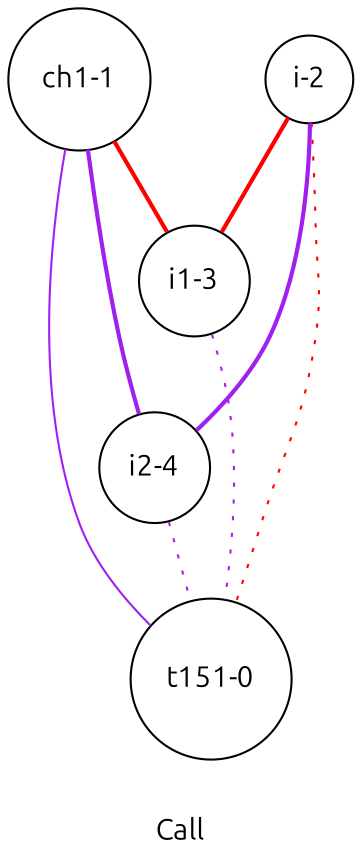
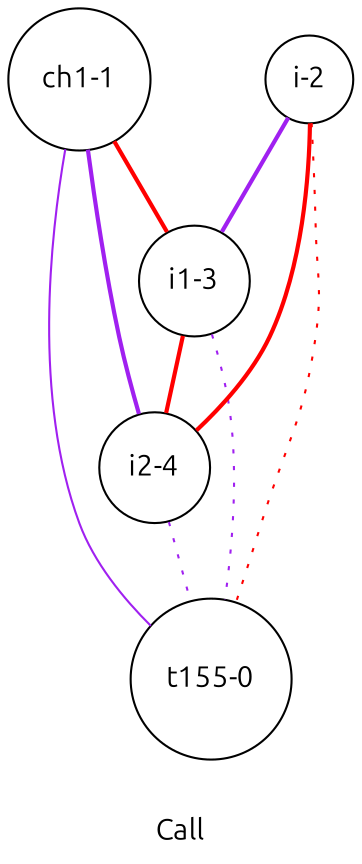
edge "i-2" -- "i1-3": color red -> purple
edge "i-2" -- "i2-4": color purple -> red
edge "i1-3" -- "i2-4": added
node "t151-0": label "t151-0" -> "t155-0"
